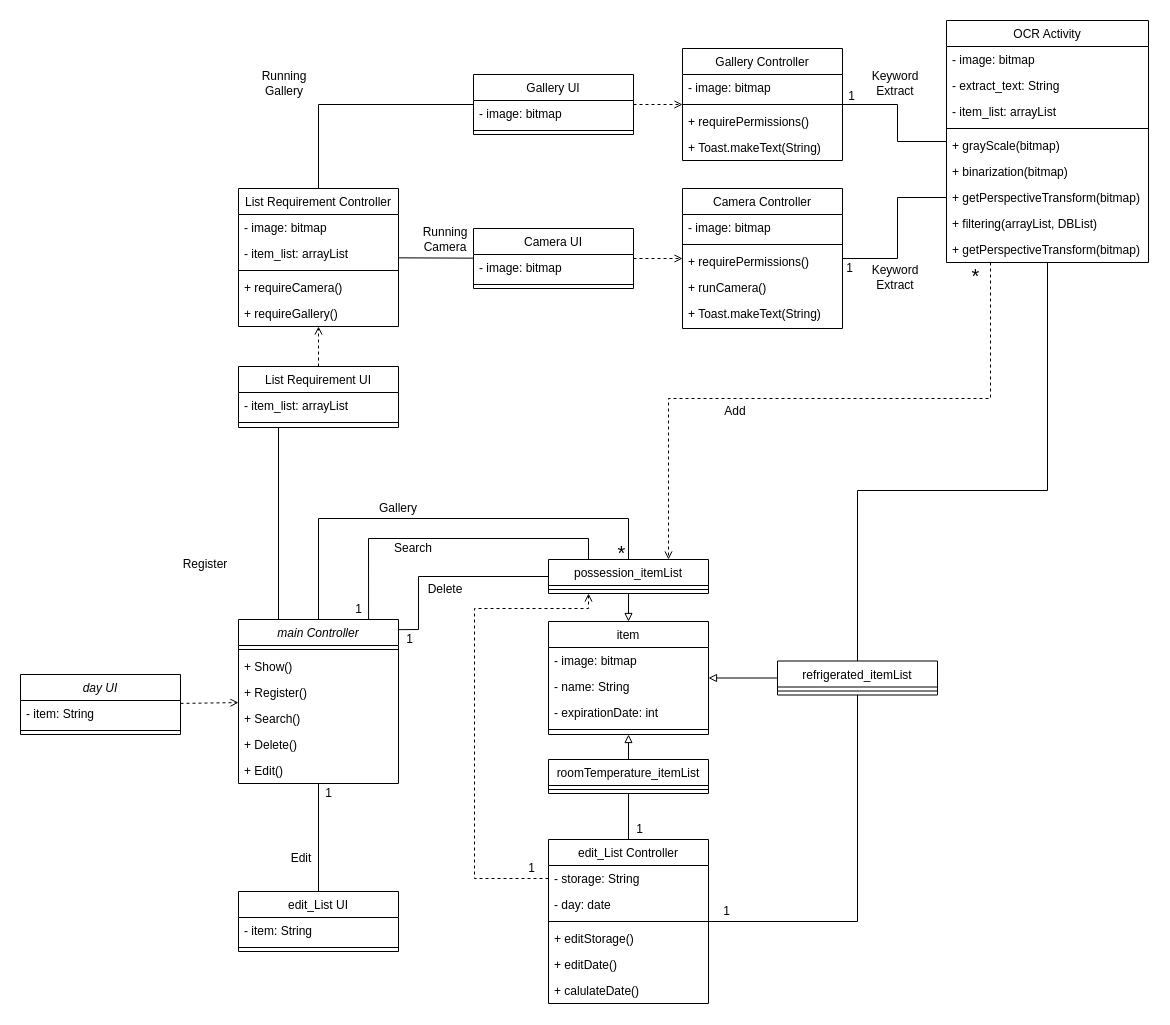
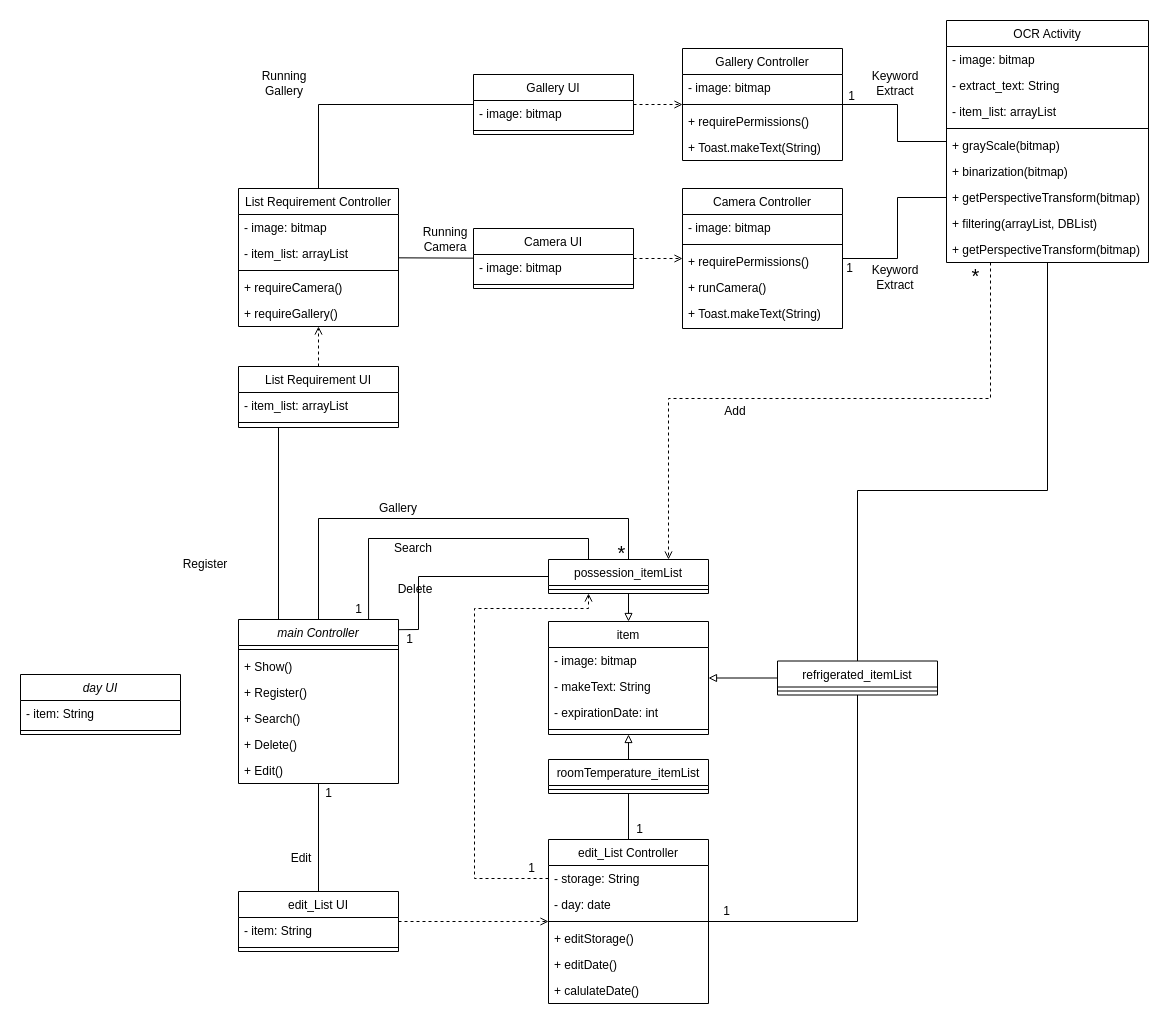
node "Delete": moved (446, 590) -> (416, 590)
node "- name: String": label "- name: String" -> "- makeText: String"
edge "day UI" -> "main Controller": removed
edge "edit_List UI" -> "edit_List Controller": added
